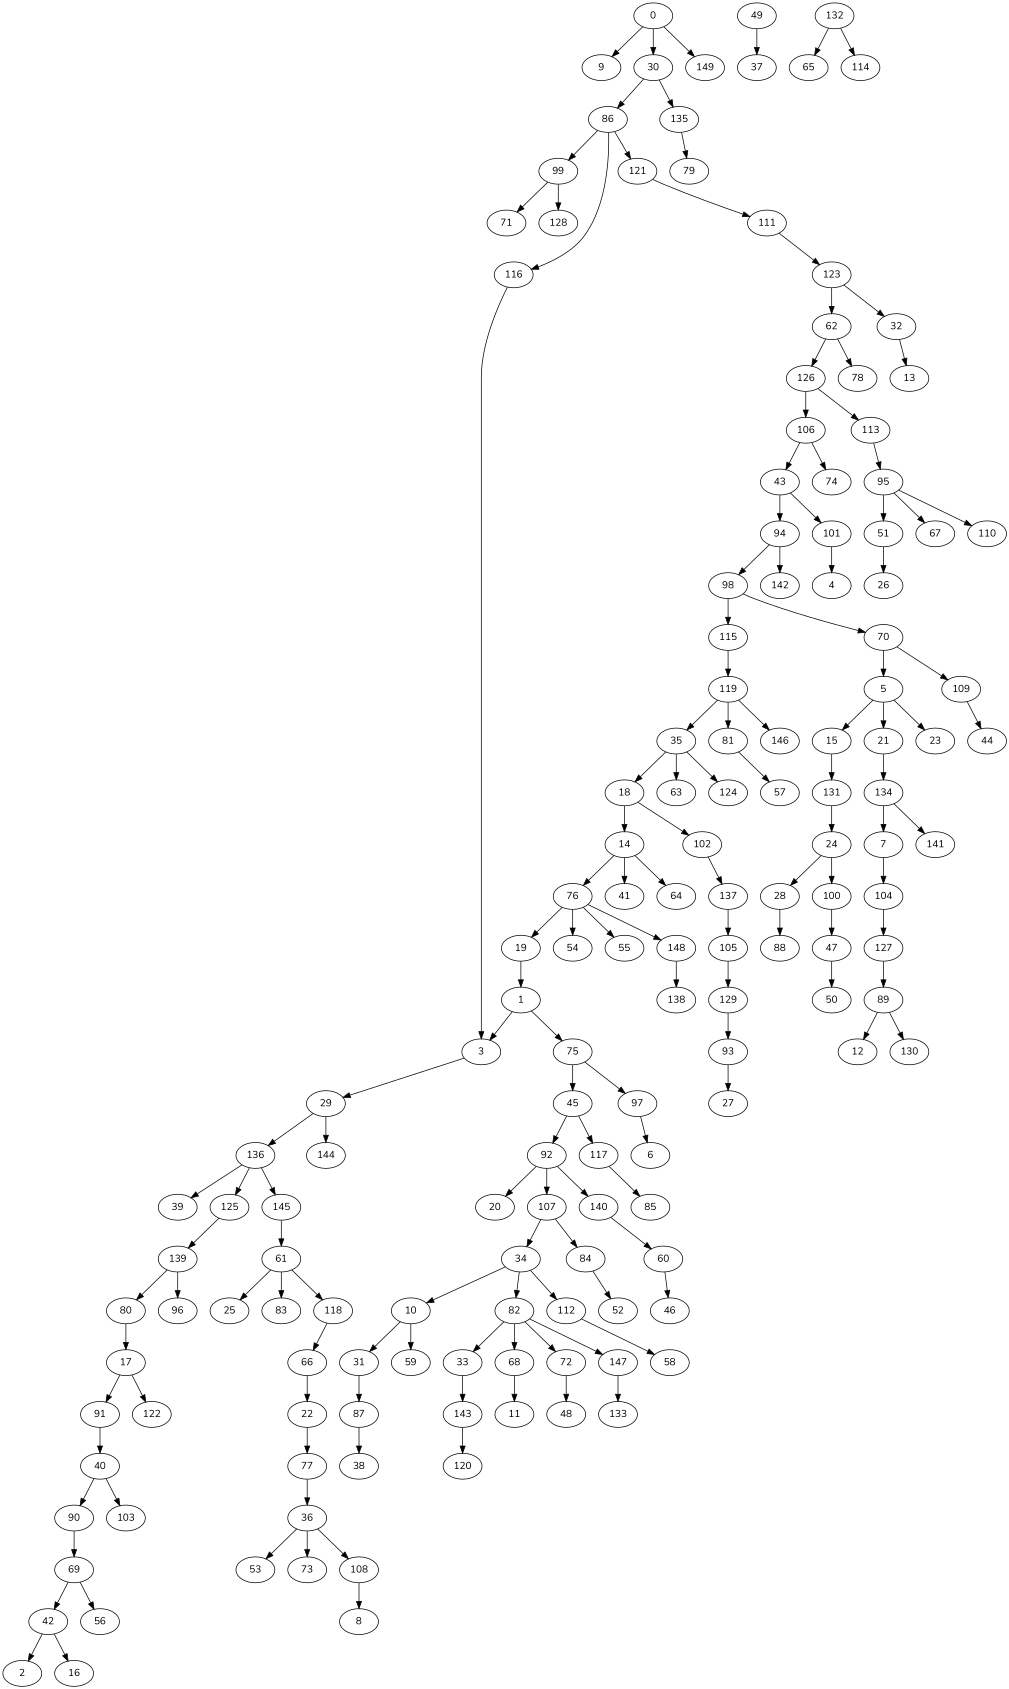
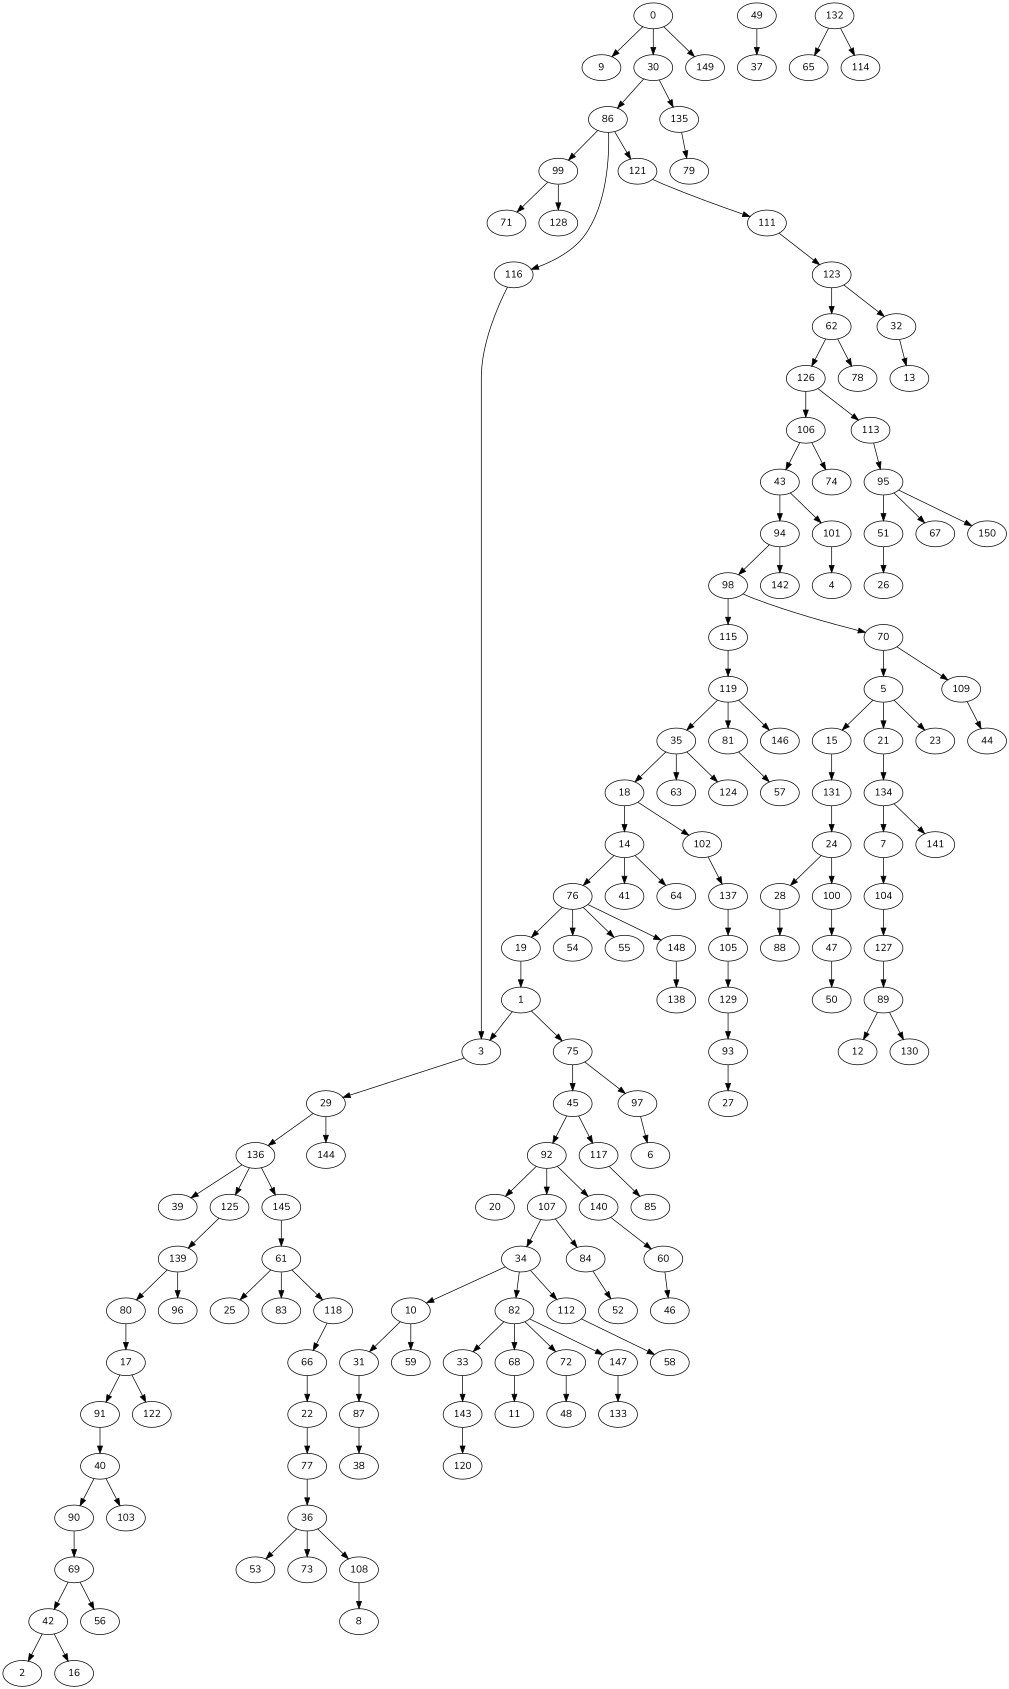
node "110": label "110" -> "150"
